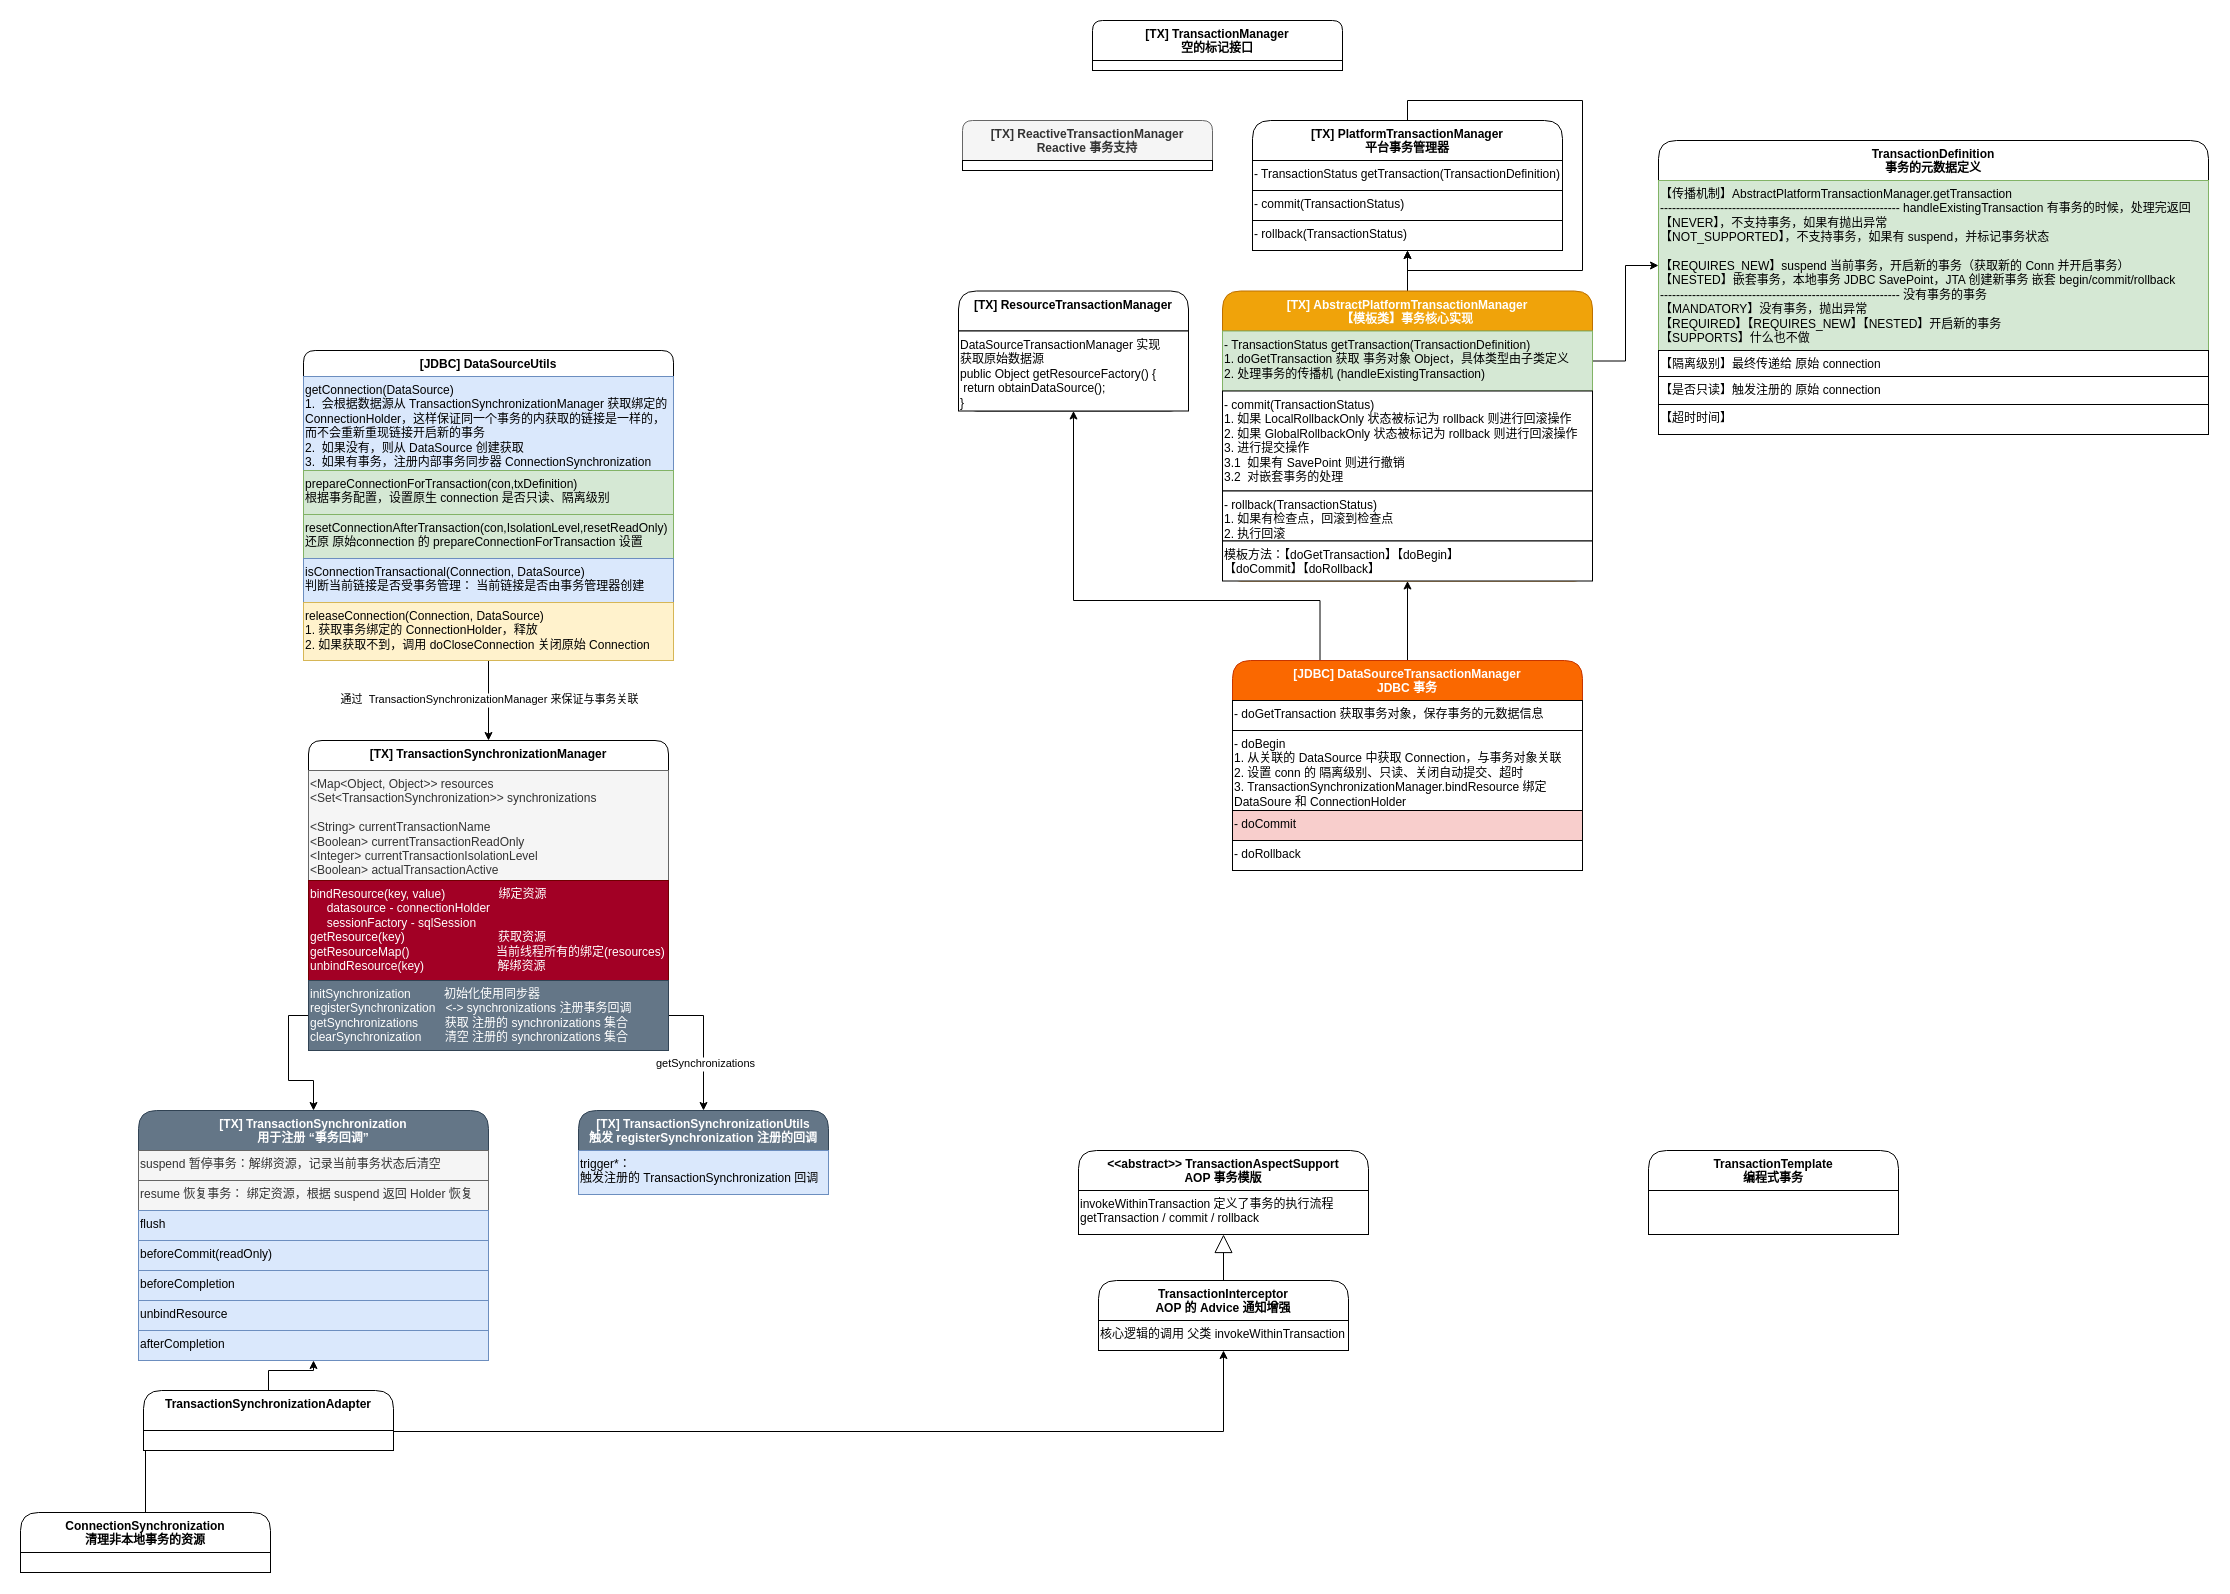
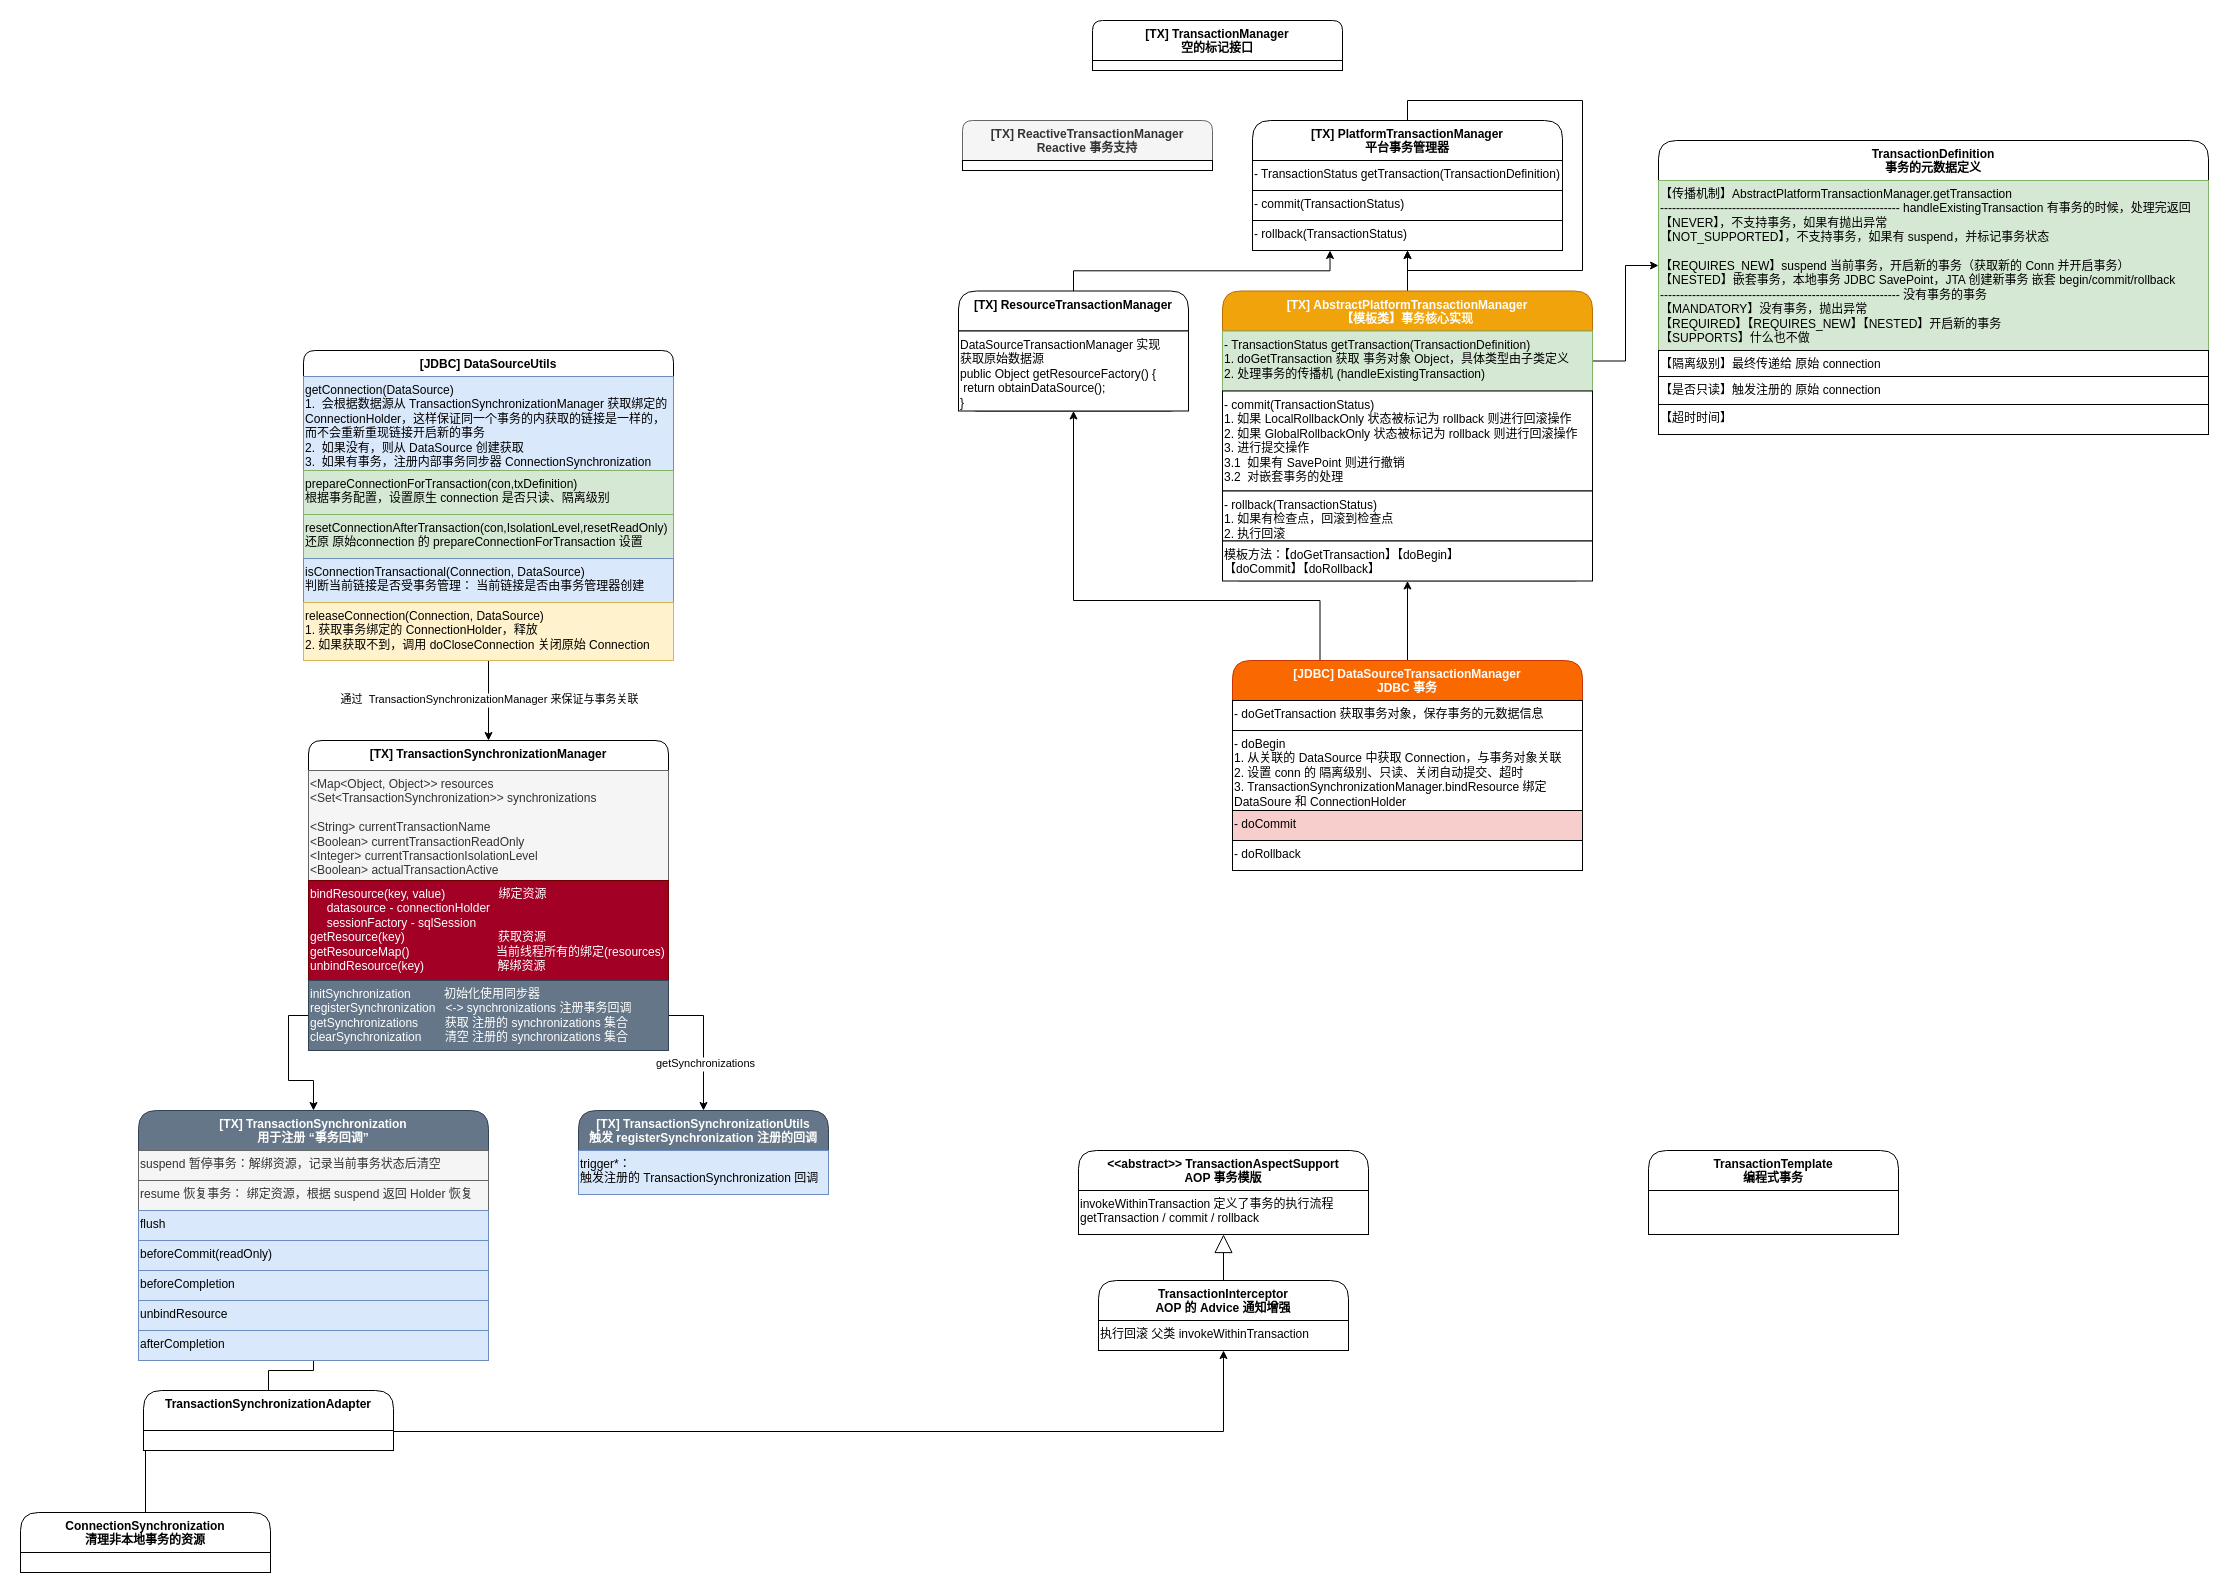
edge "[TX] ResourceTransactionManager" -> "[TX] PlatformTransactionManager 平台事务管理器": added
node "核心逻辑的调用 父类 invokeWithinTransaction": label "核心逻辑的调用 父类 invokeWithinTransaction" -> "执行回滚 父类 invokeWithinTransaction"
edge "TransactionSynchronizationAdapter" -> "[TX] TransactionSynchronization 用于注册 “事务回调”": arrowhead classic -> none
